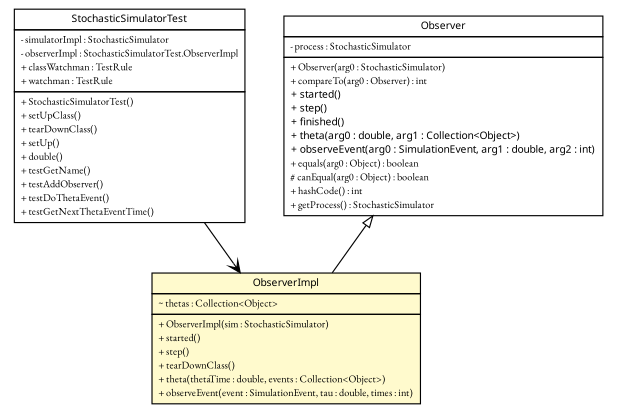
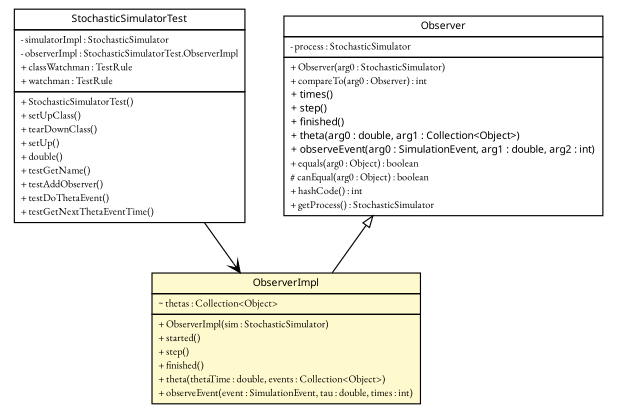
node "Observer": text "+ started()" -> "+ times()"
node "ObserverImpl": text "+ tearDownClass()" -> "+ finished()"
